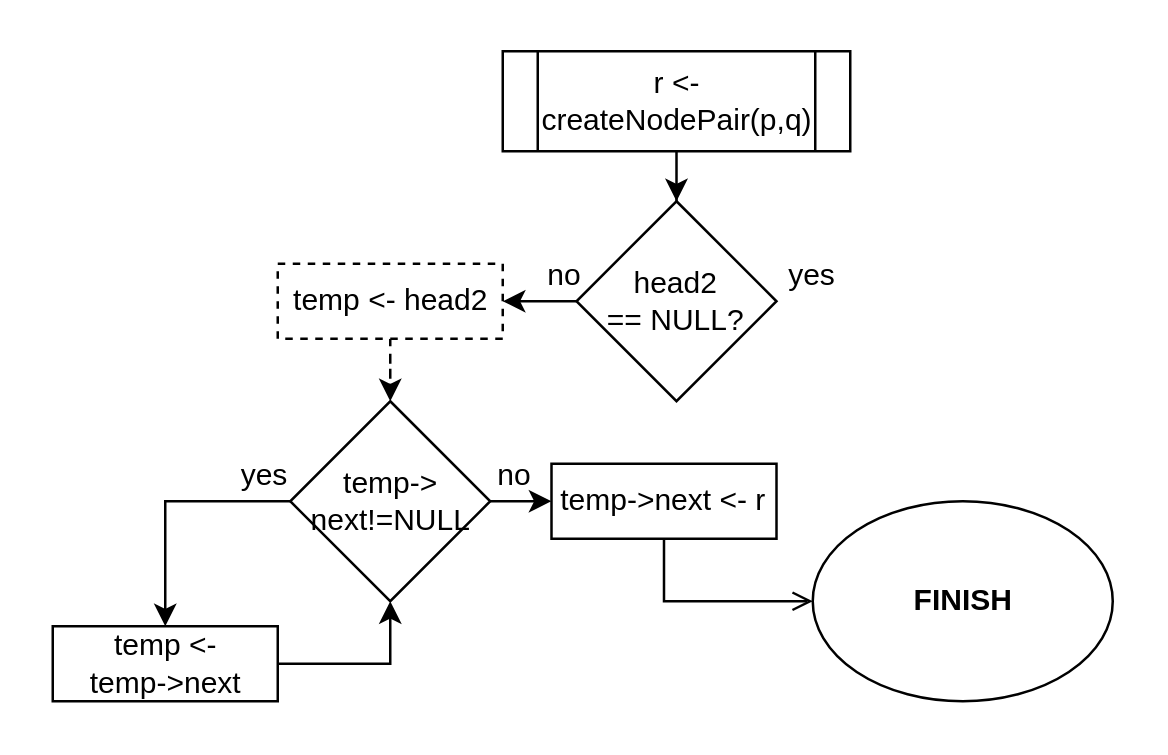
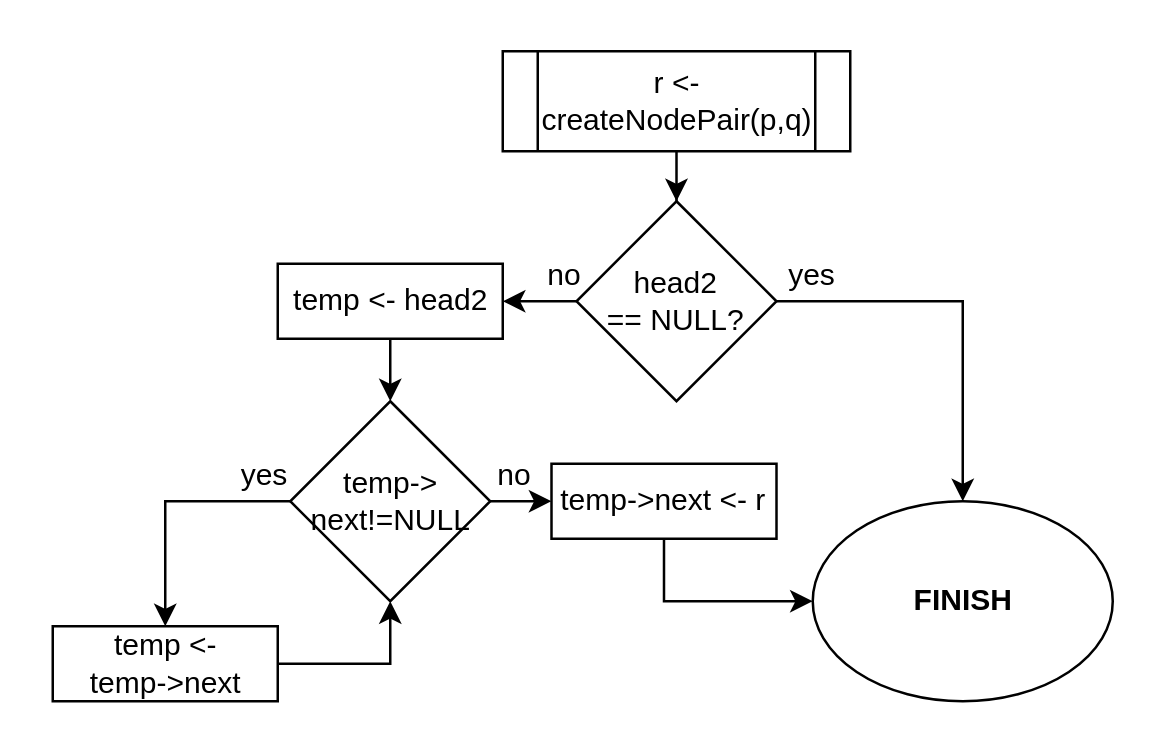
node "temp <- head2": style dashed -> solid
edge "head2 == NULL?" -> "FINISH": added
edge "temp <- head2" -> "temp-> next!=NULL": style dashed -> solid
edge "temp->next <- r" -> "FINISH": arrowhead open -> classic
